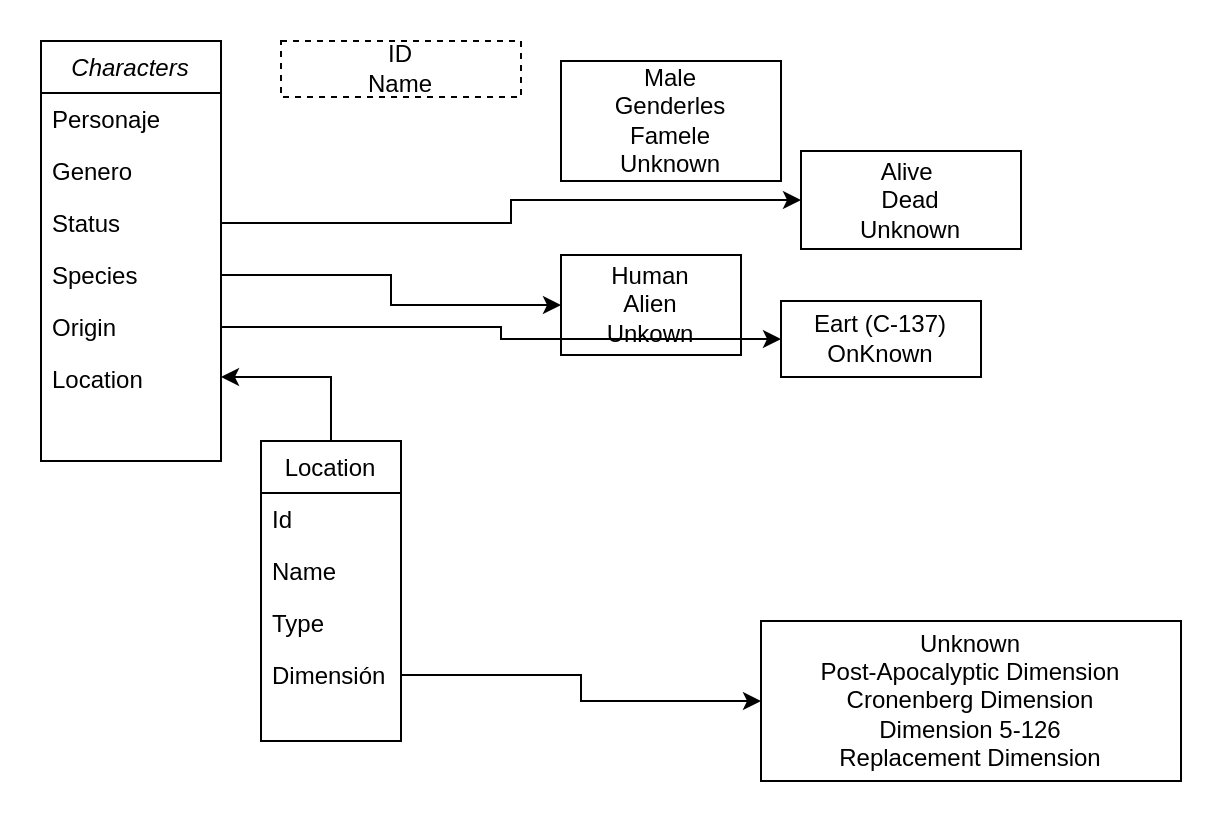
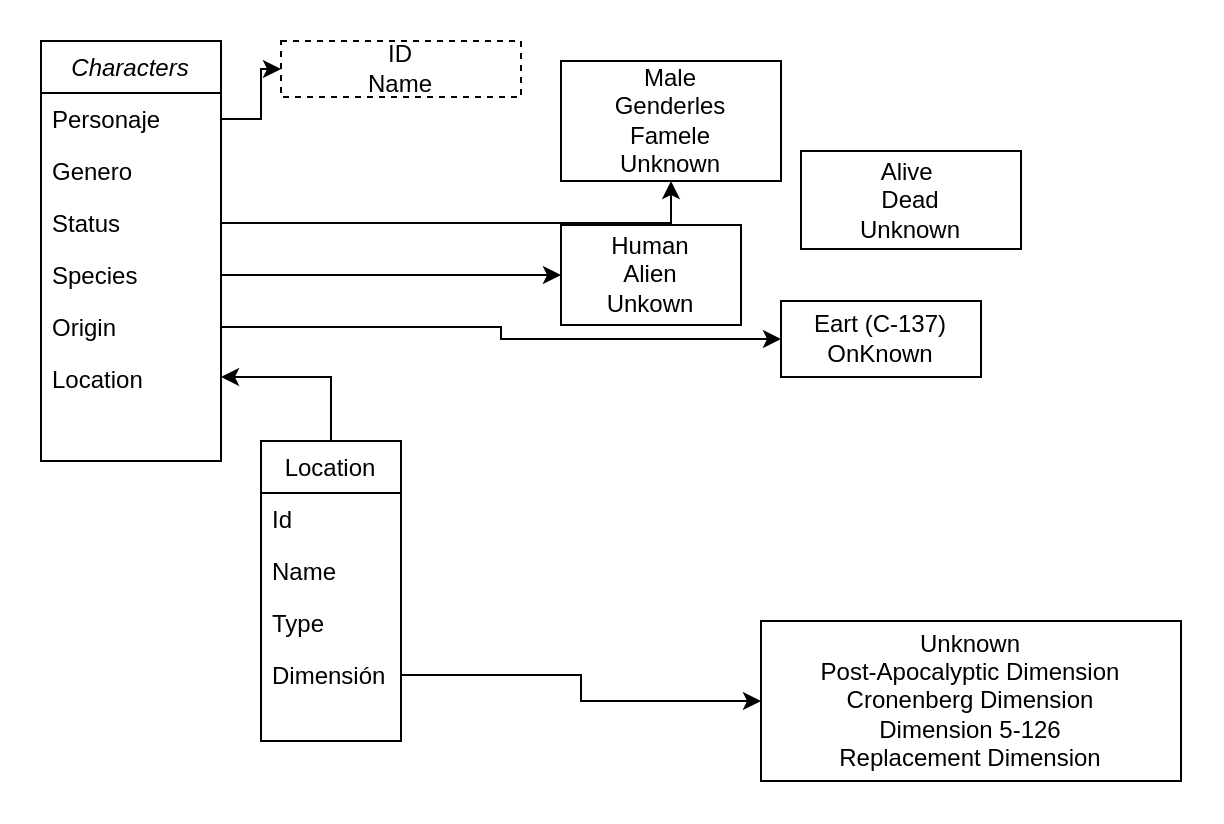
edge "Personaje" -> "ID Name": added
edge "Status" -> "Alive Dead Unknown": now "Status" -> "Male Genderles Famele Unknown"
node "Human Alien Unkown": moved (651, 305) -> (651, 275)
